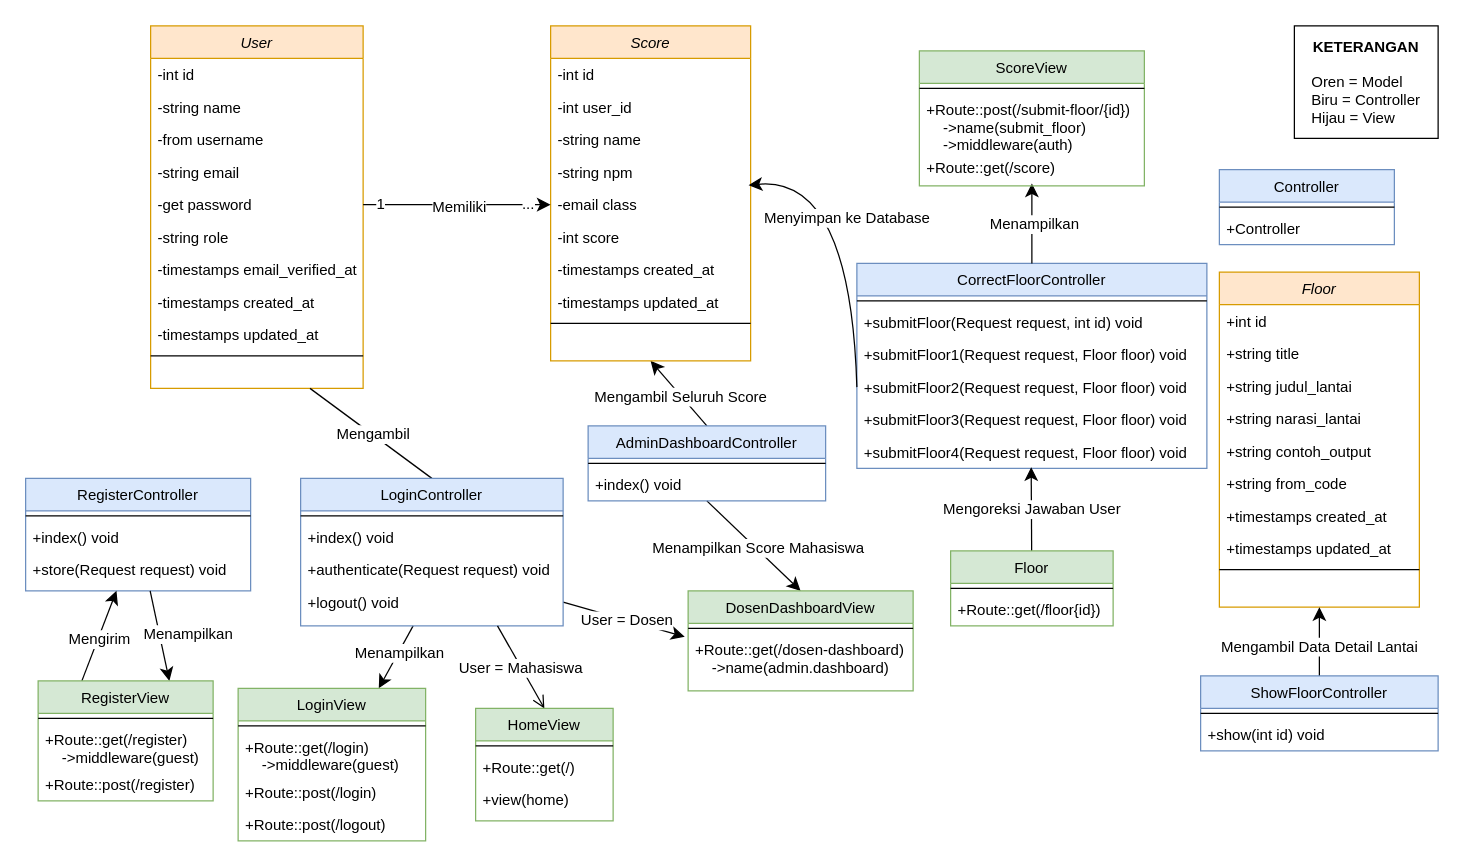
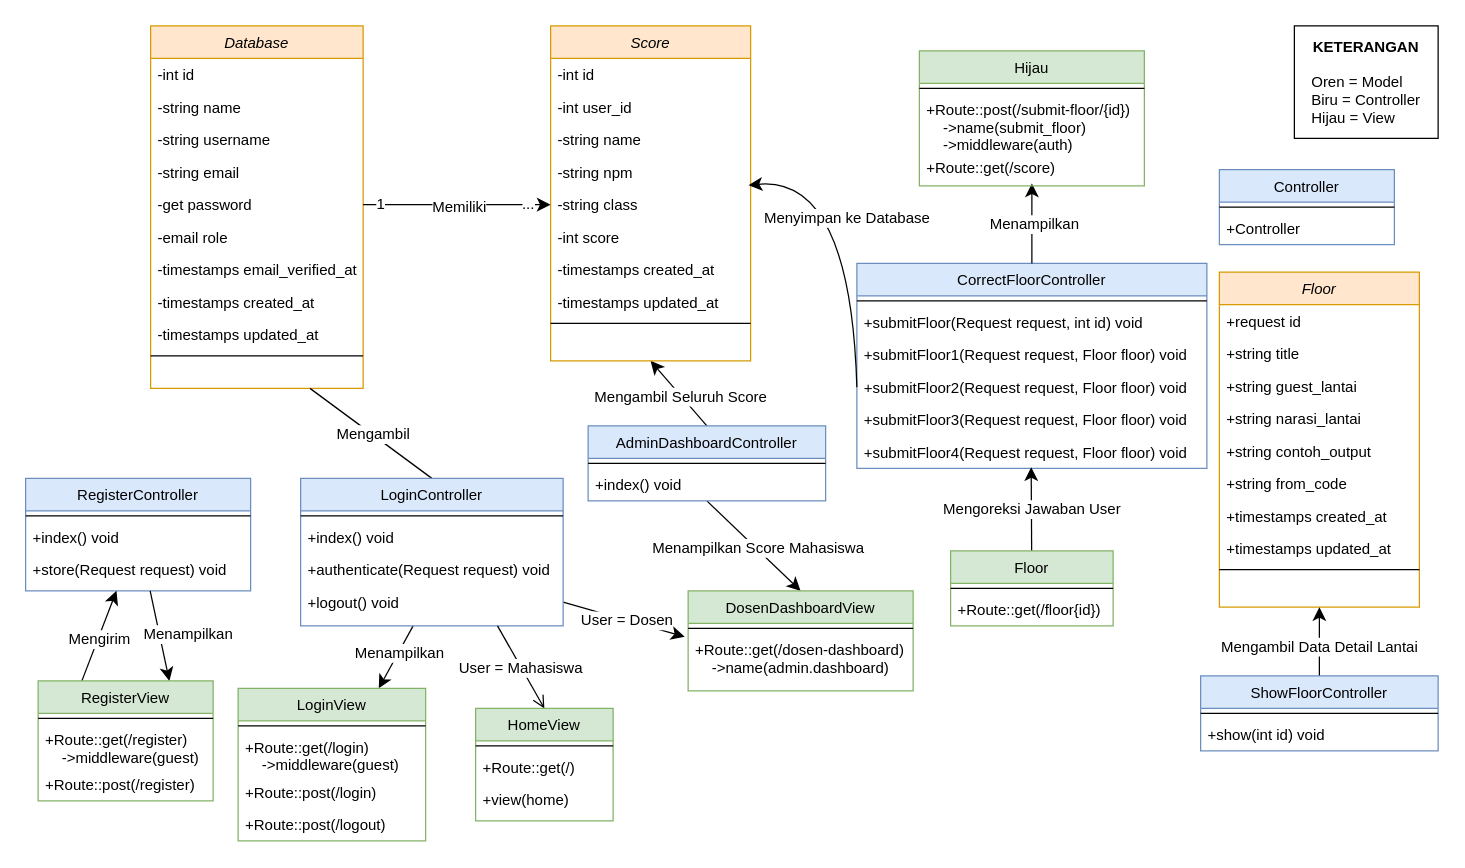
node "User": label "User" -> "Database"
node "ScoreView": label "ScoreView" -> "Hijau"
node "-from username": label "-from username" -> "-string username"
node "-email class": label "-email class" -> "-string class"
node "-string role": label "-string role" -> "-email role"
node "+int id": label "+int id" -> "+request id"
node "+string judul_lantai": label "+string judul_lantai" -> "+string guest_lantai"
